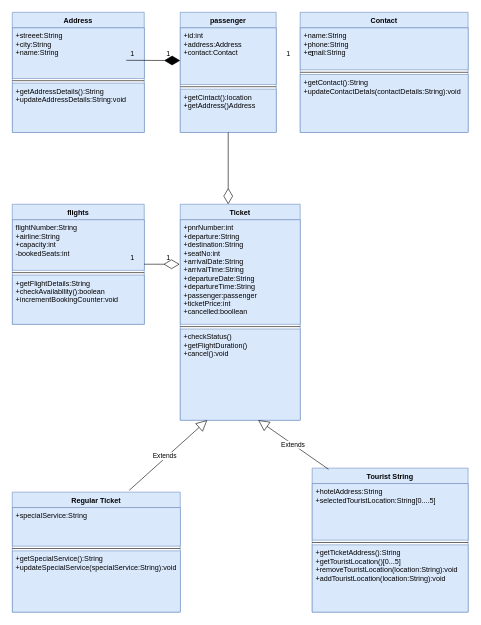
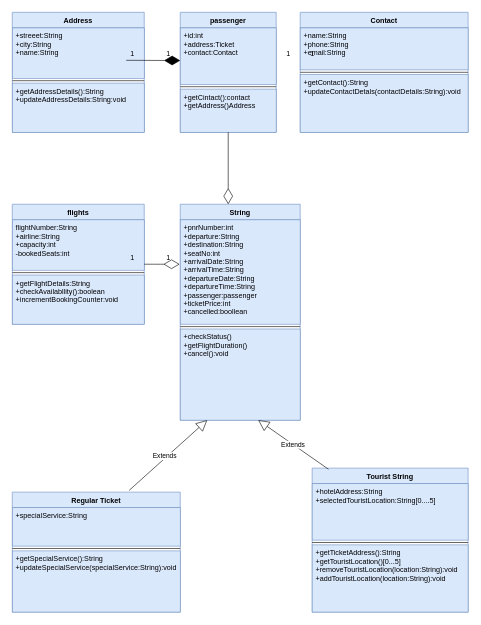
node "+id:int +address:Address +contact:Contact": label "+id:int +address:Address +contact:Contact" -> "+id:int +address:Ticket +contact:Contact"
node "+getCintact():location +getAddress()Address": label "+getCintact():location +getAddress()Address" -> "+getCintact():contact +getAddress()Address"
node "Ticket": label "Ticket" -> "String"
